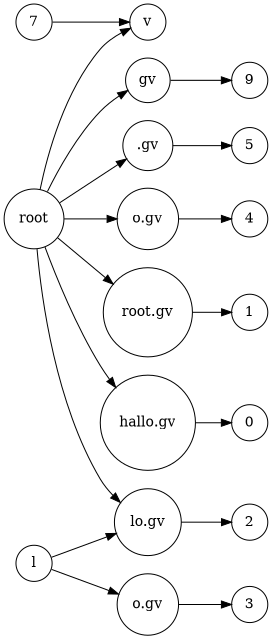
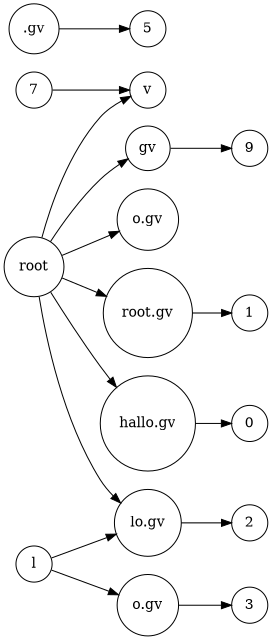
edge "root" -> ".gv": removed
node "4": removed
